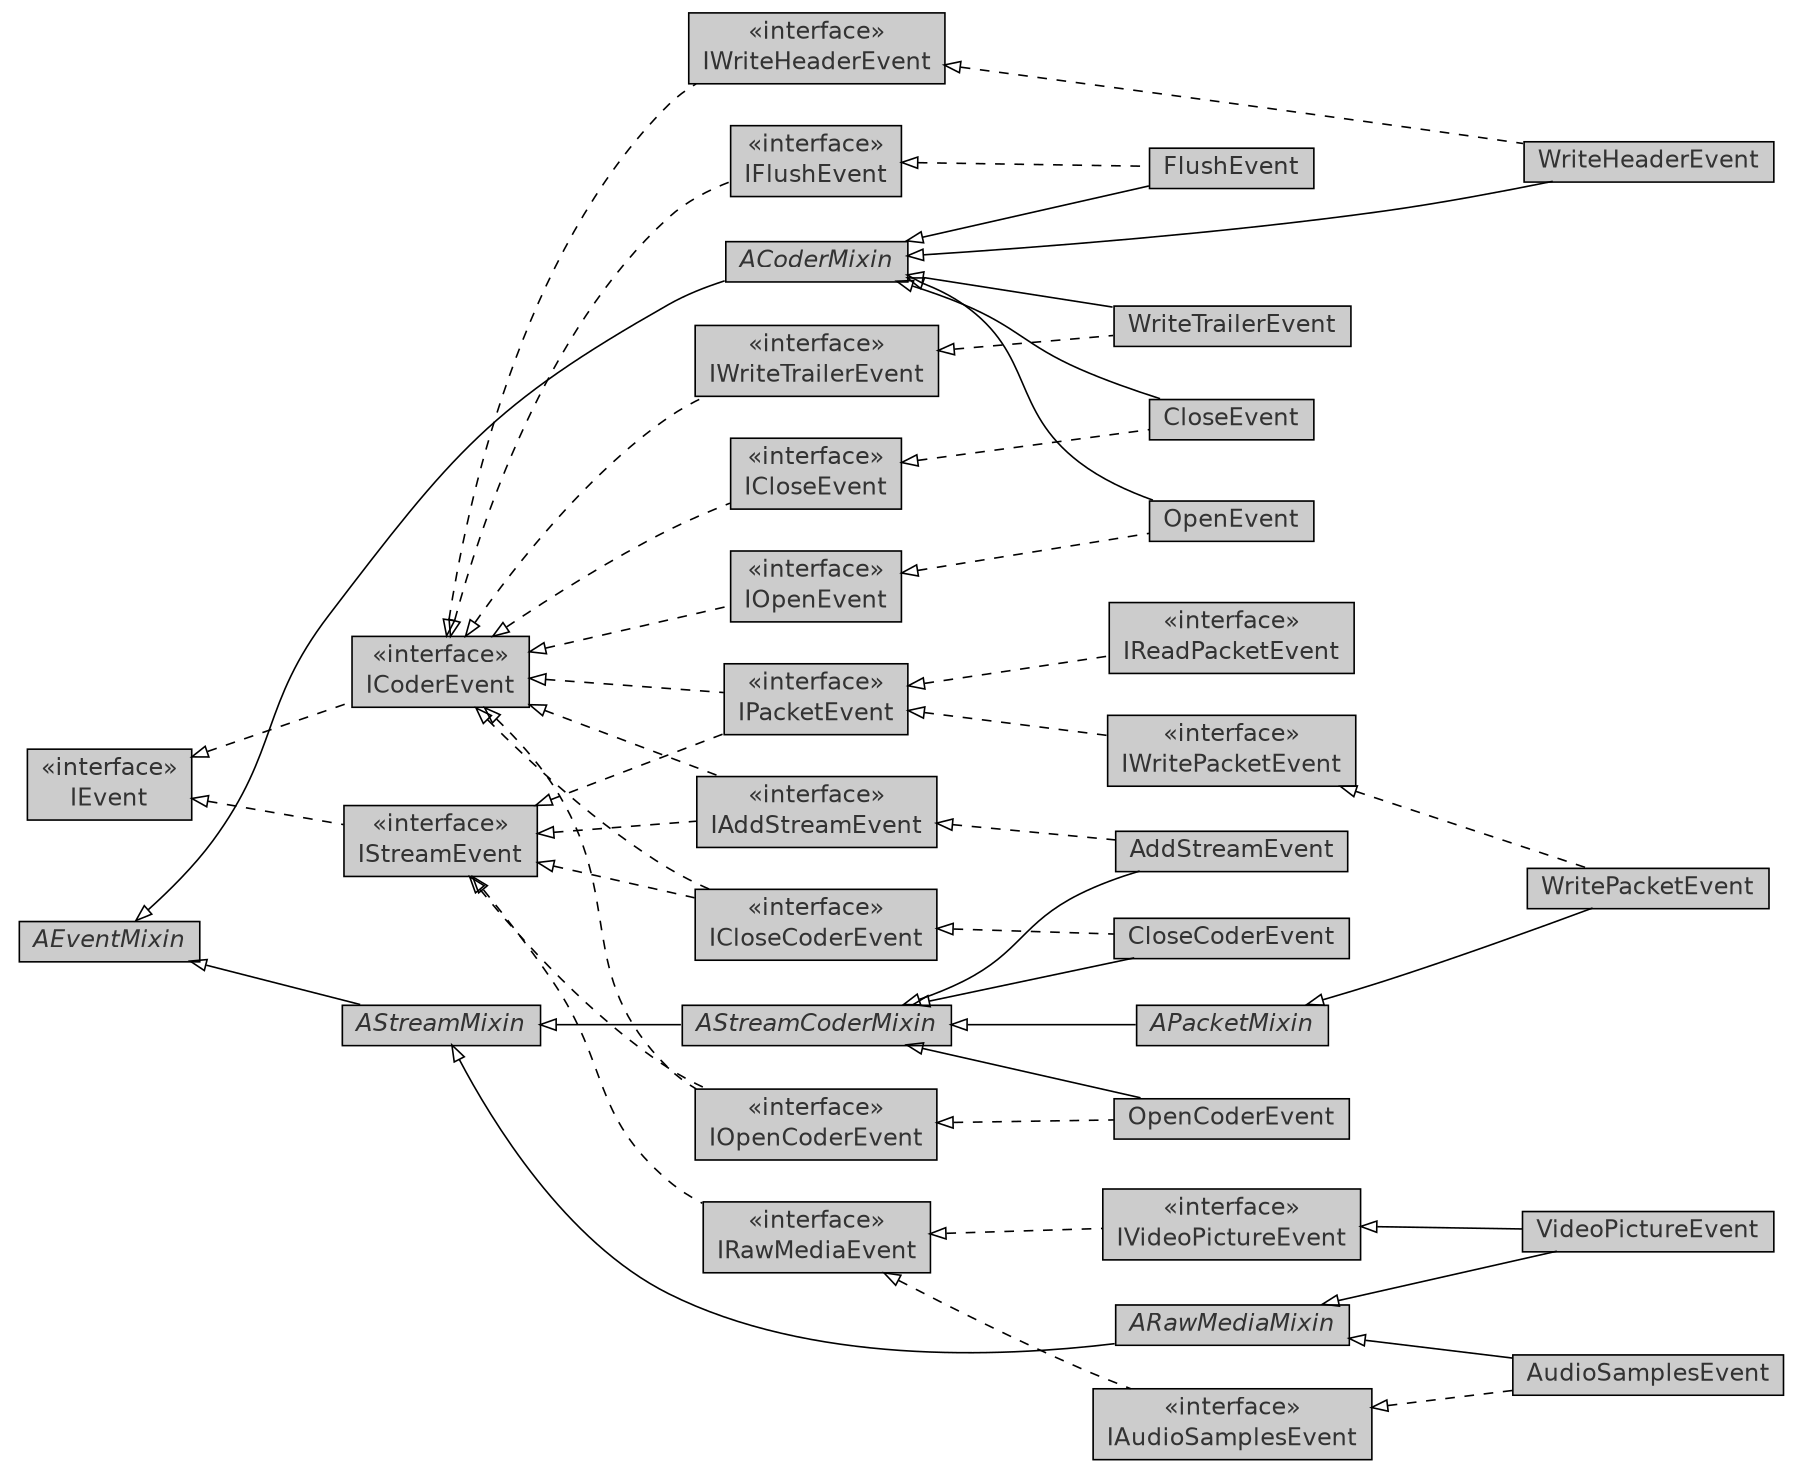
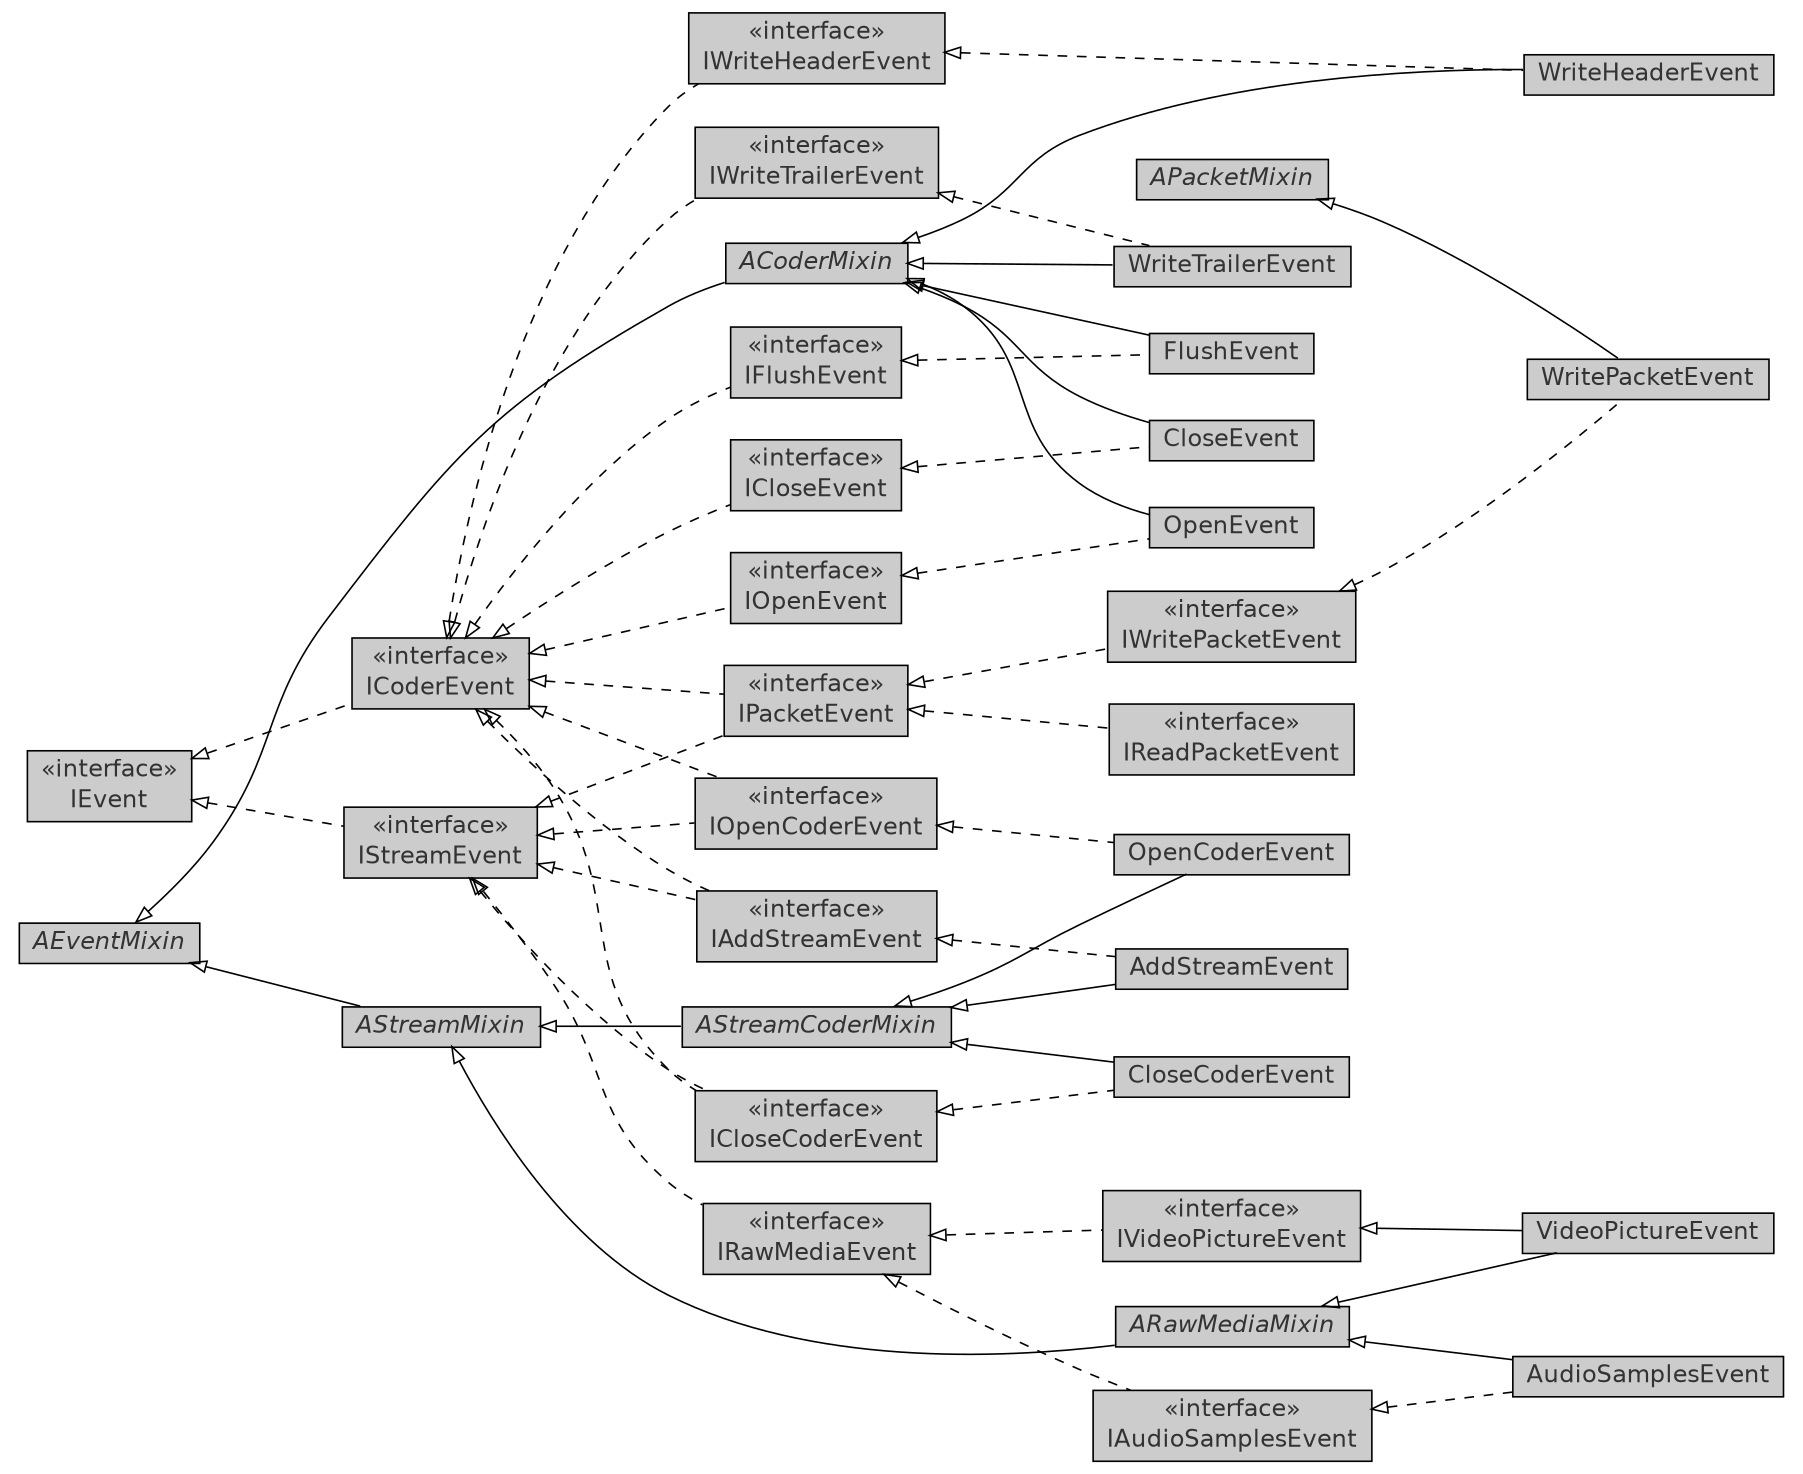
edge "APacketMixin" -> "AStreamCoderMixin": removed
